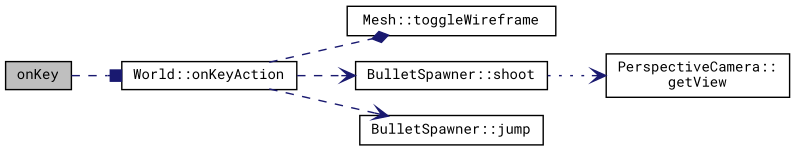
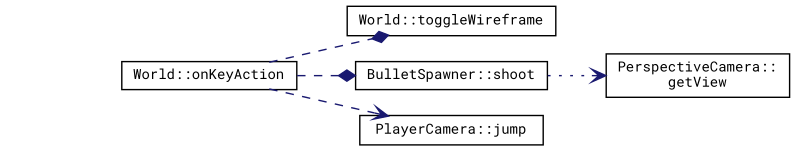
node "Mesh::toggleWireframe": label "Mesh::toggleWireframe" -> "World::toggleWireframe"
node "onKey": removed
edge "World::onKeyAction" -> "BulletSpawner::shoot": arrowhead vee -> diamond
node "BulletSpawner::jump": label "BulletSpawner::jump" -> "PlayerCamera::jump"
